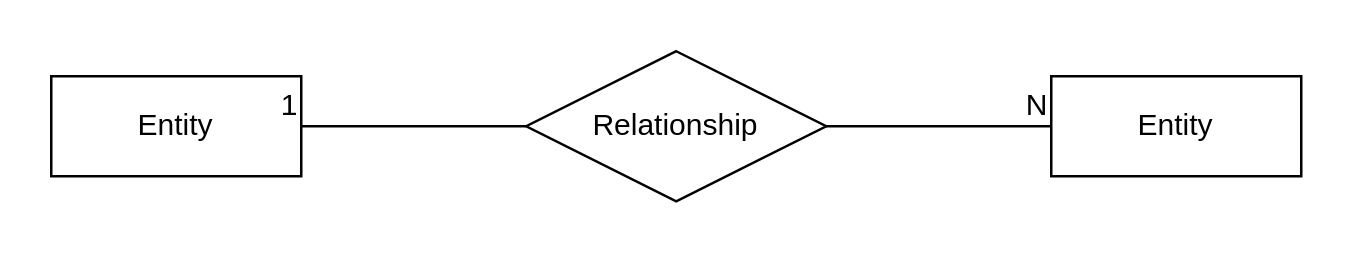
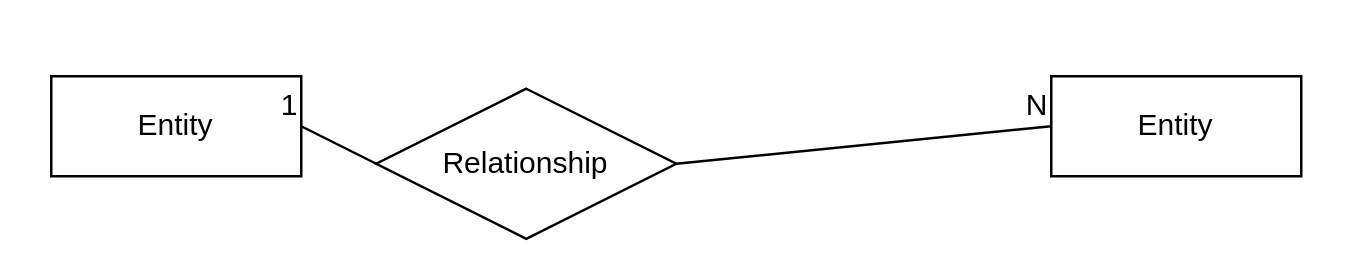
node "Relationship": moved (676, 126) -> (526, 164)
